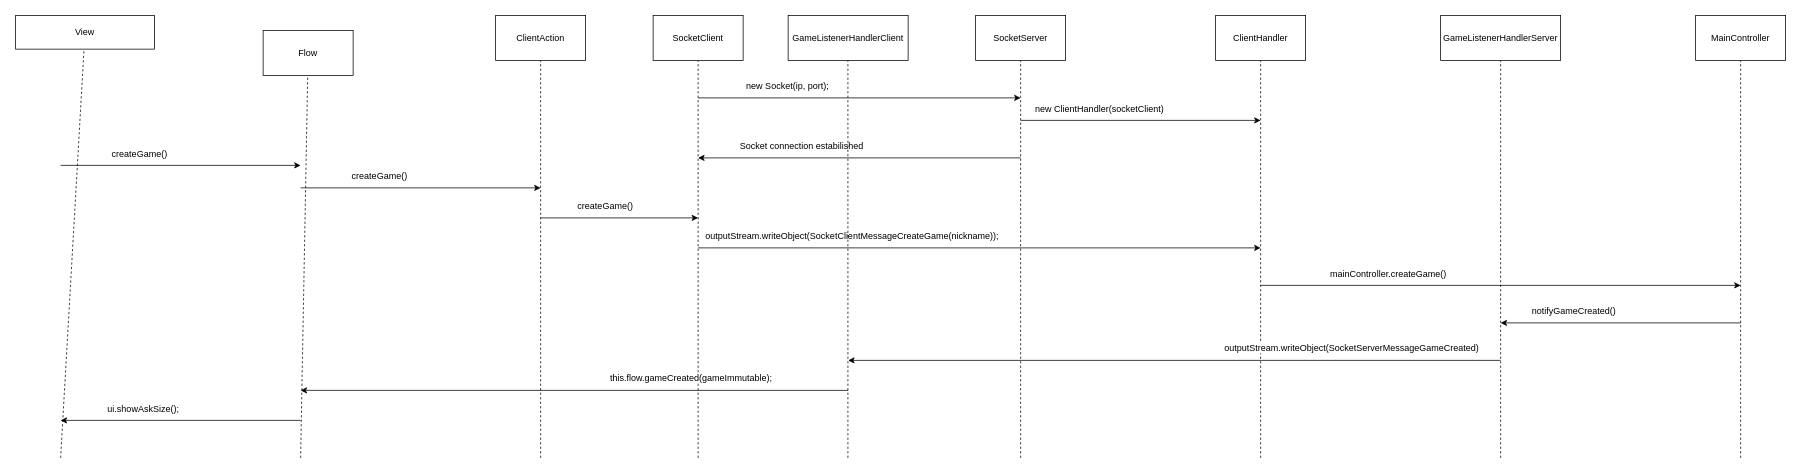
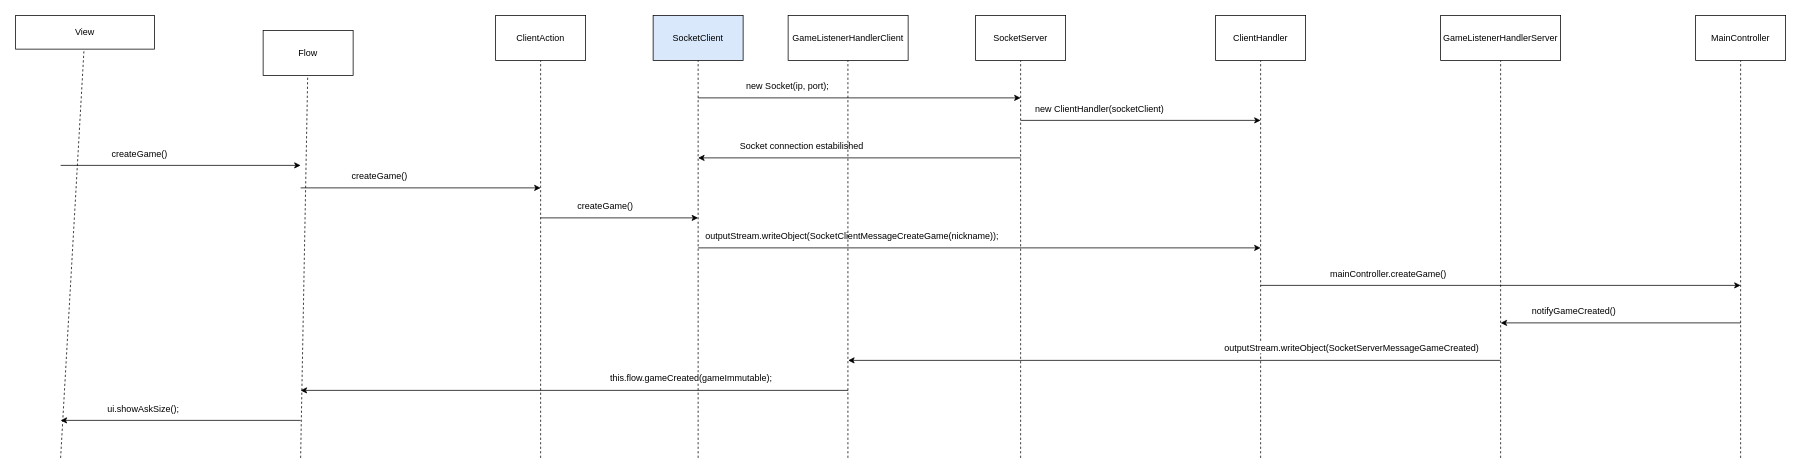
node "SocketClient": fillcolor #ffffff -> #dae8fc
